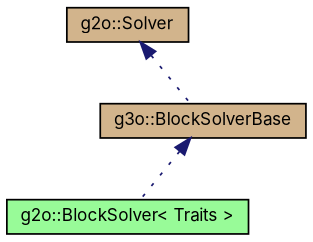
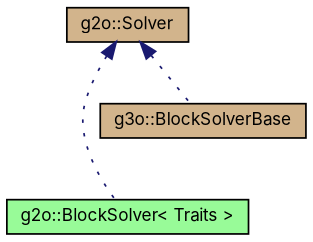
edge "g2o::BlockSolver< Traits >" -> "g3o::BlockSolverBase": now "g2o::BlockSolver< Traits >" -> "g2o::Solver"
